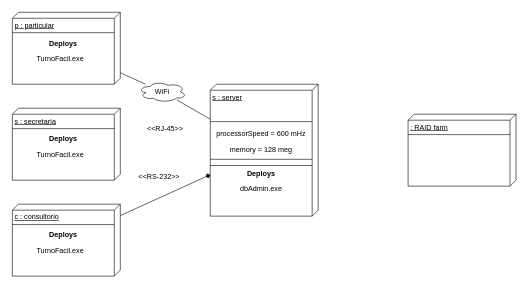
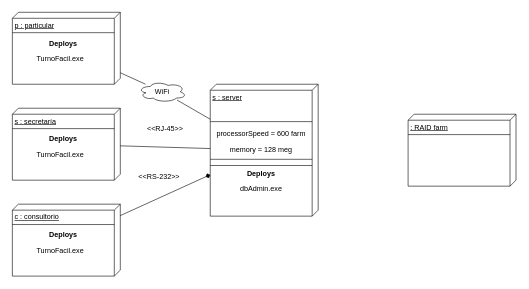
node "processorSpeed = 600 mHz": label "processorSpeed = 600 mHz" -> "processorSpeed = 600 farm"
edge "s : secretaría" -- "s : server": added
